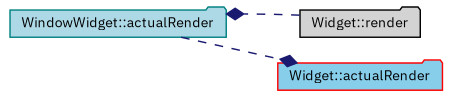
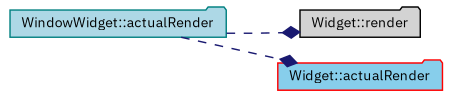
edge "Widget::render" -> "WindowWidget::actualRender": reversed
